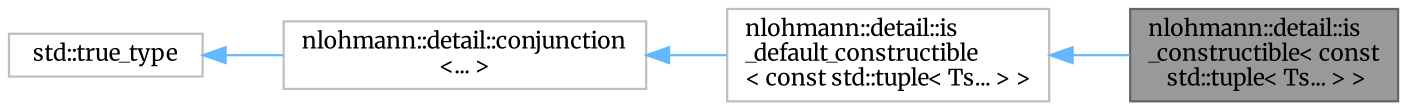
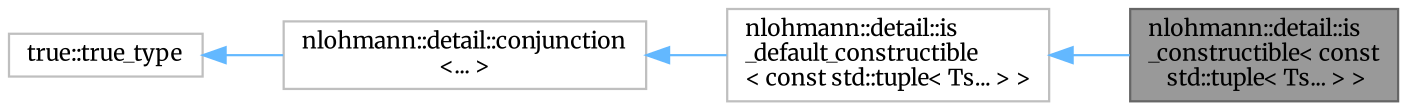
node "std::true_type": label "std::true_type" -> "true::true_type"
